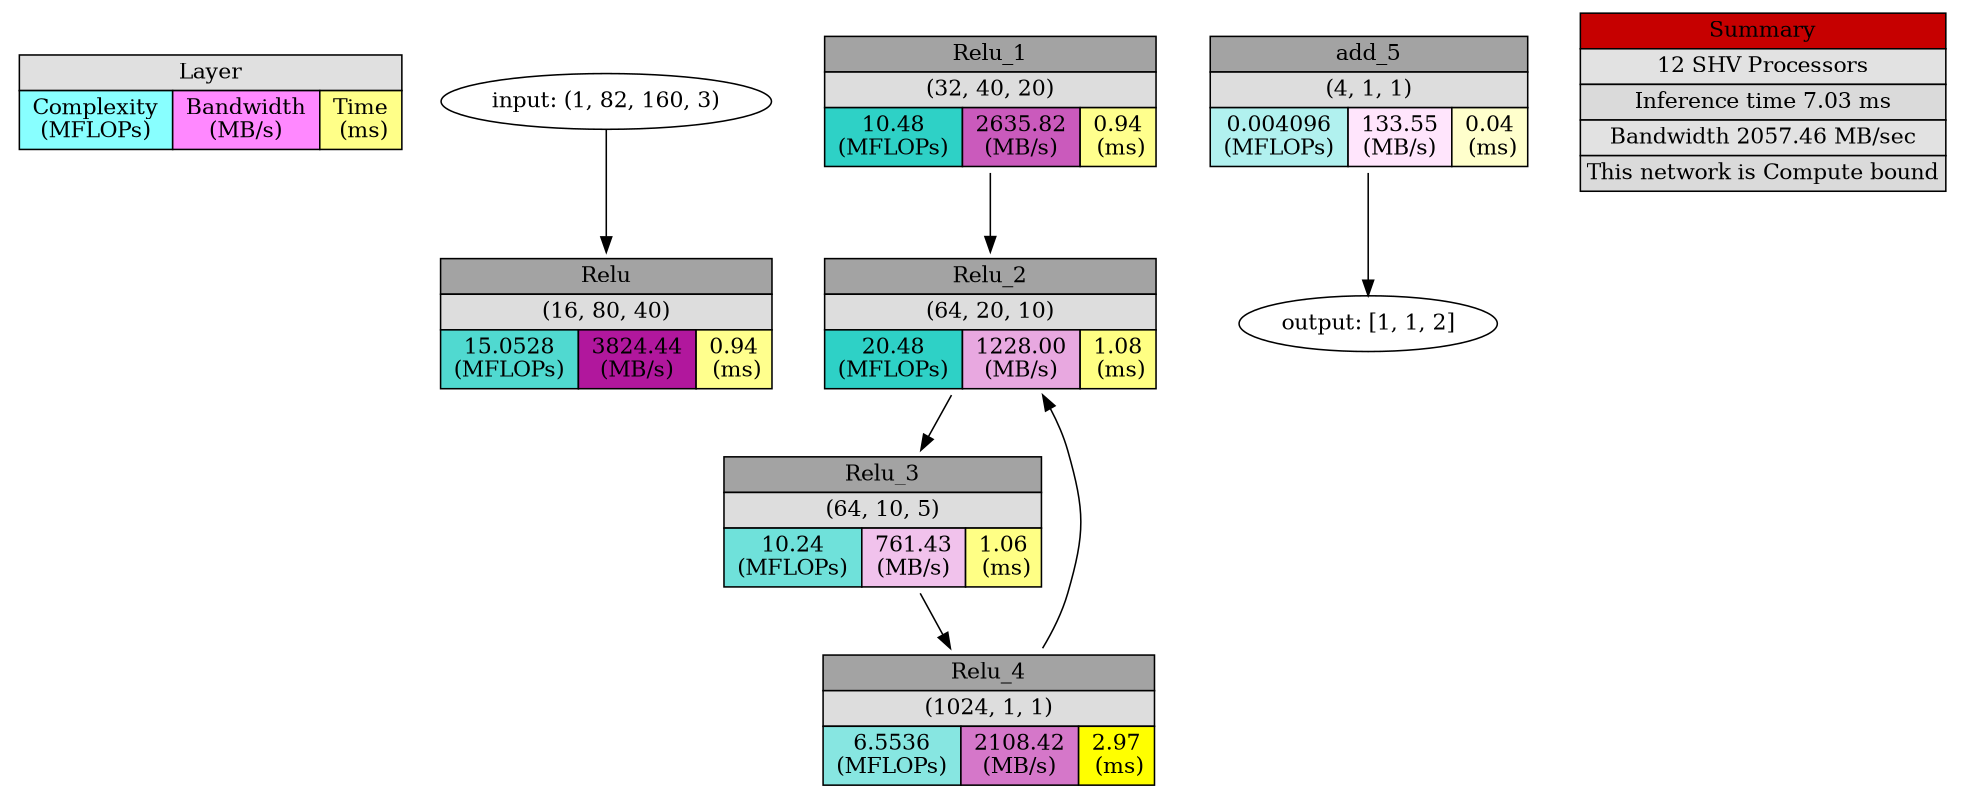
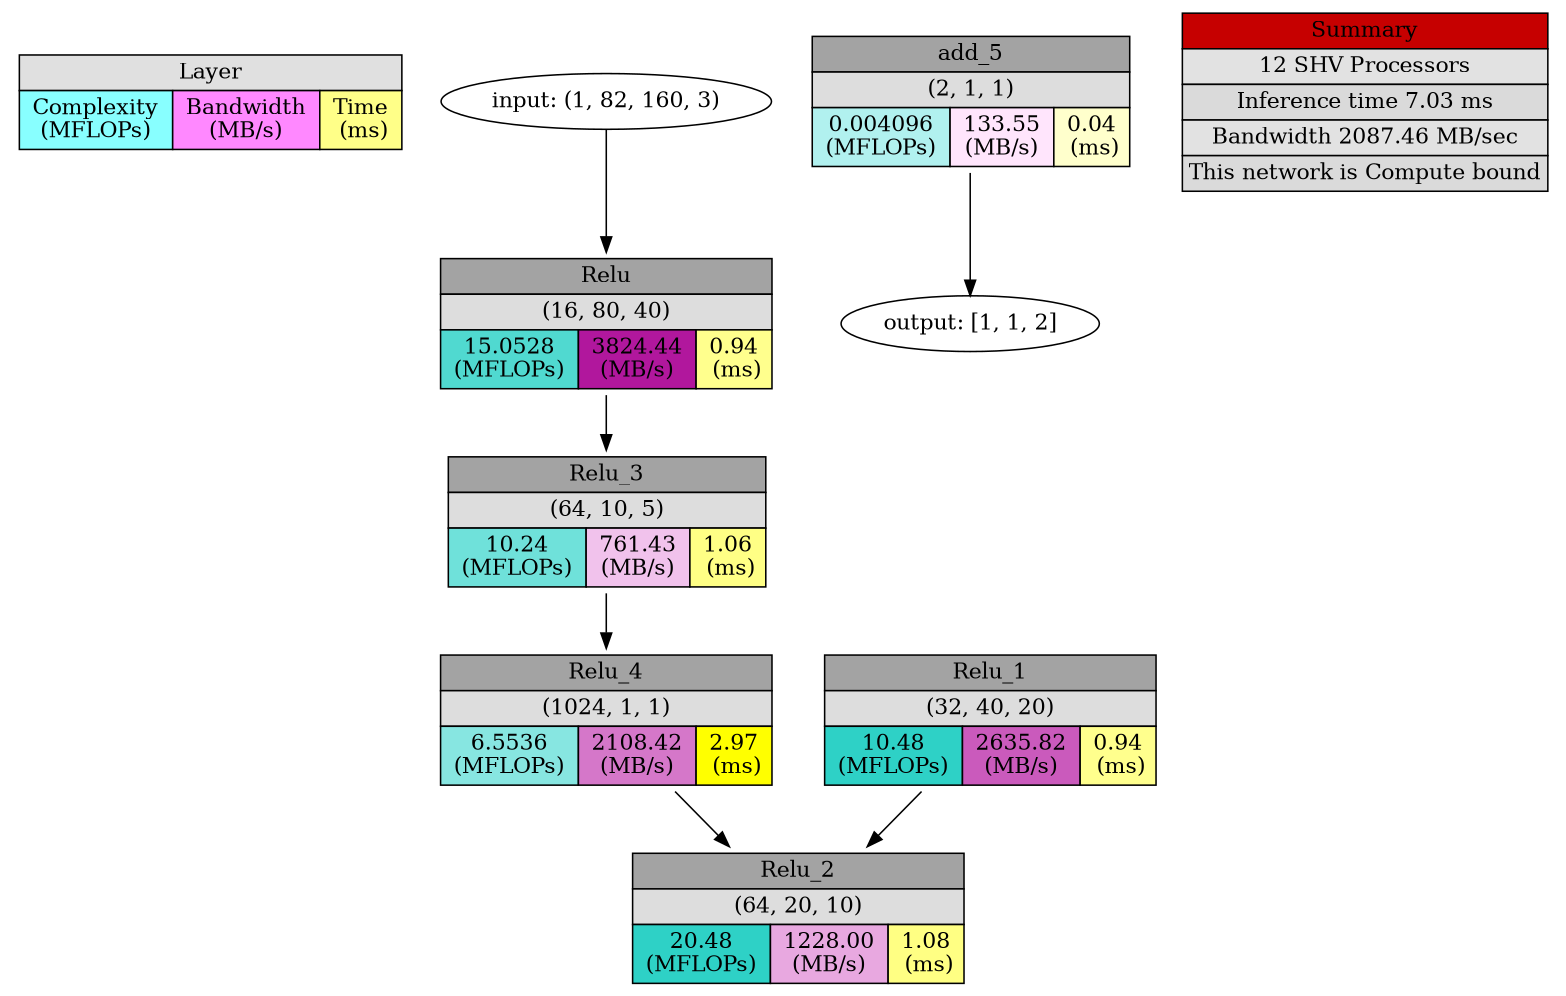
node "add_5": text "(4, 1, 1)" -> "(2, 1, 1)"
node "Summary": text "Bandwidth 2057.46 MB/sec" -> "Bandwidth 2087.46 MB/sec"
edge "Relu_2" -> "Relu_3": now "Relu" -> "Relu_3"
